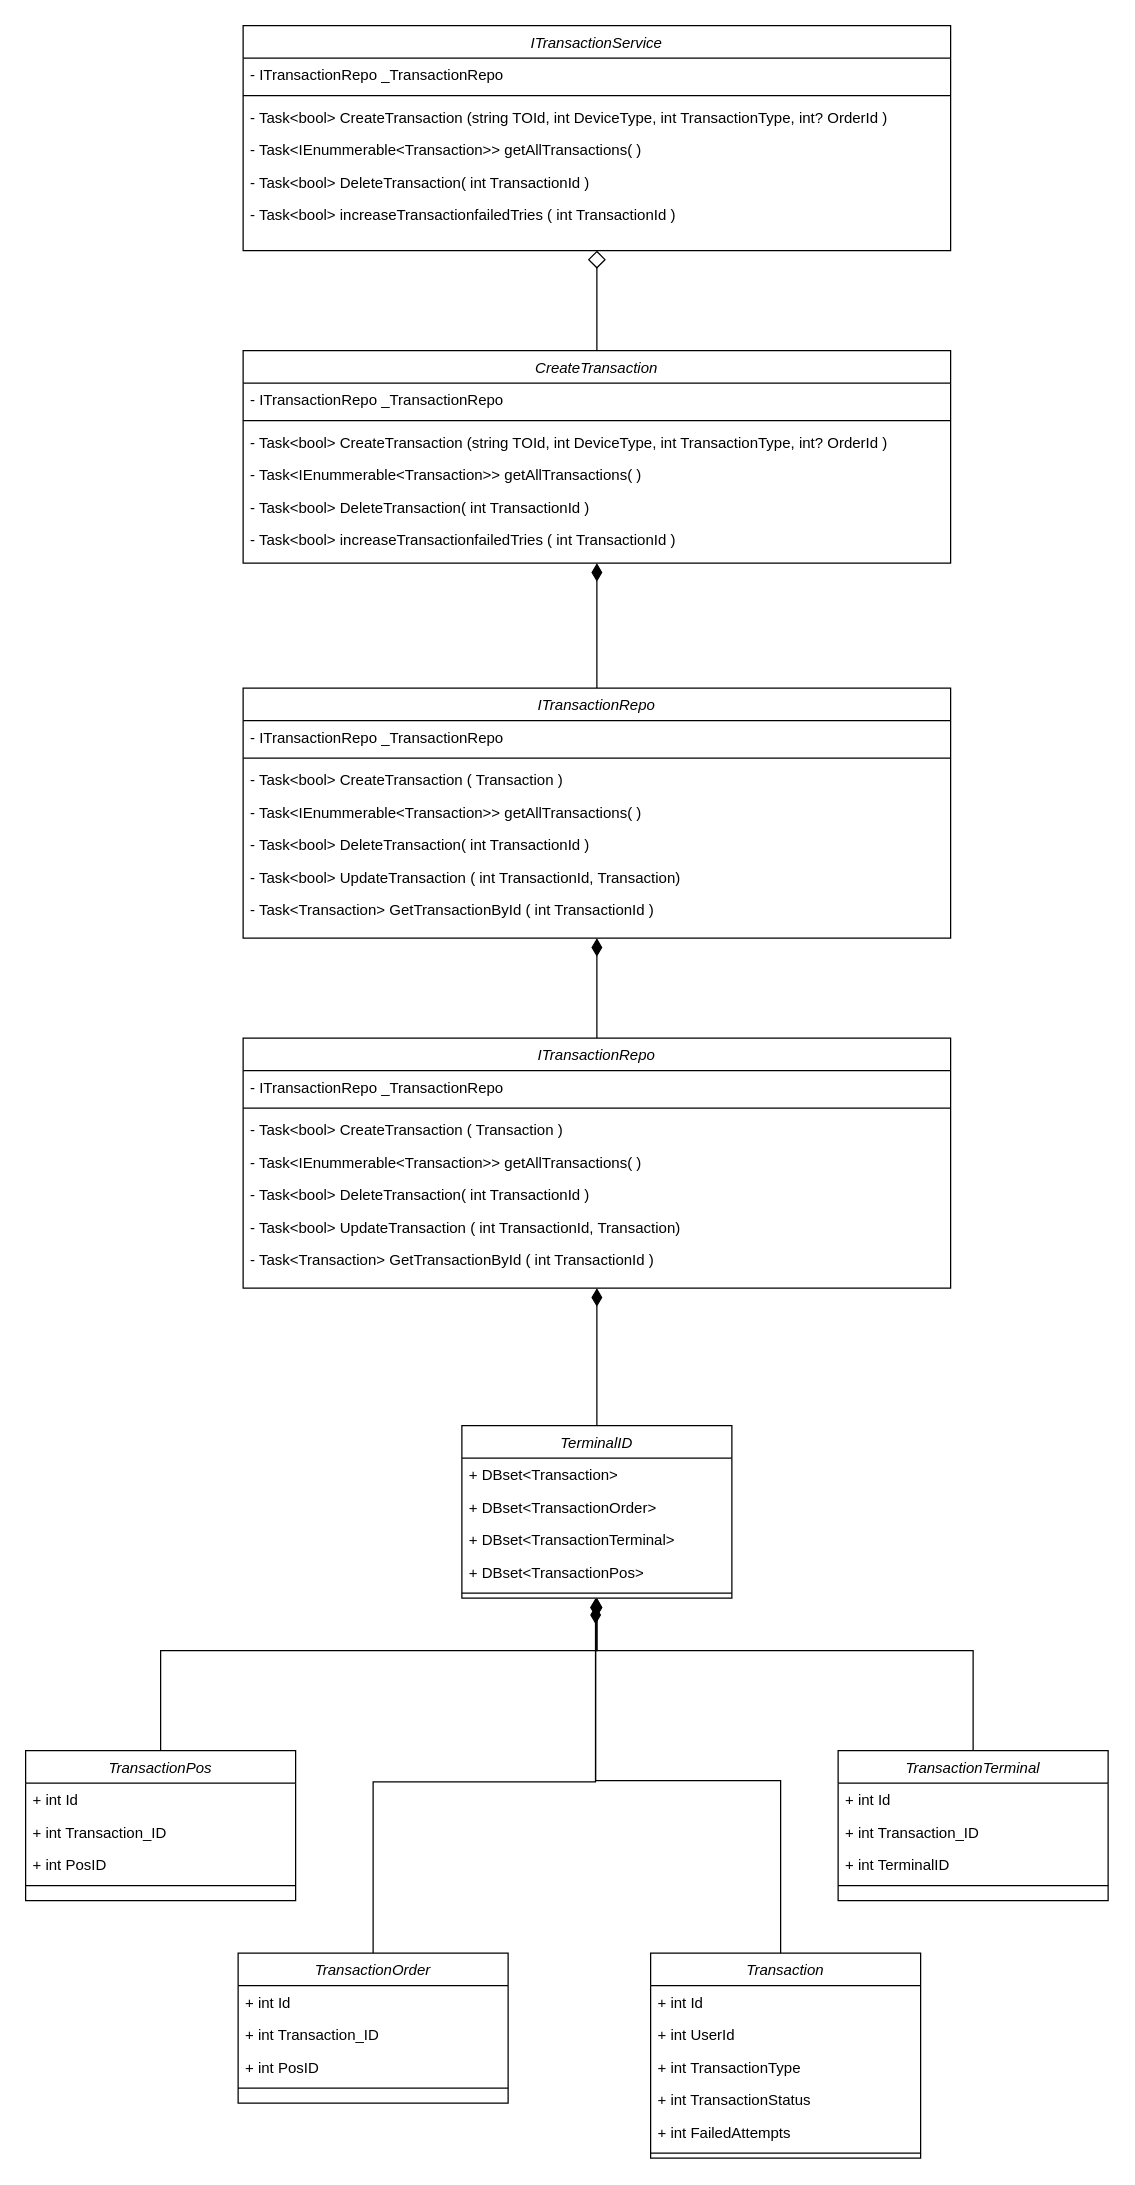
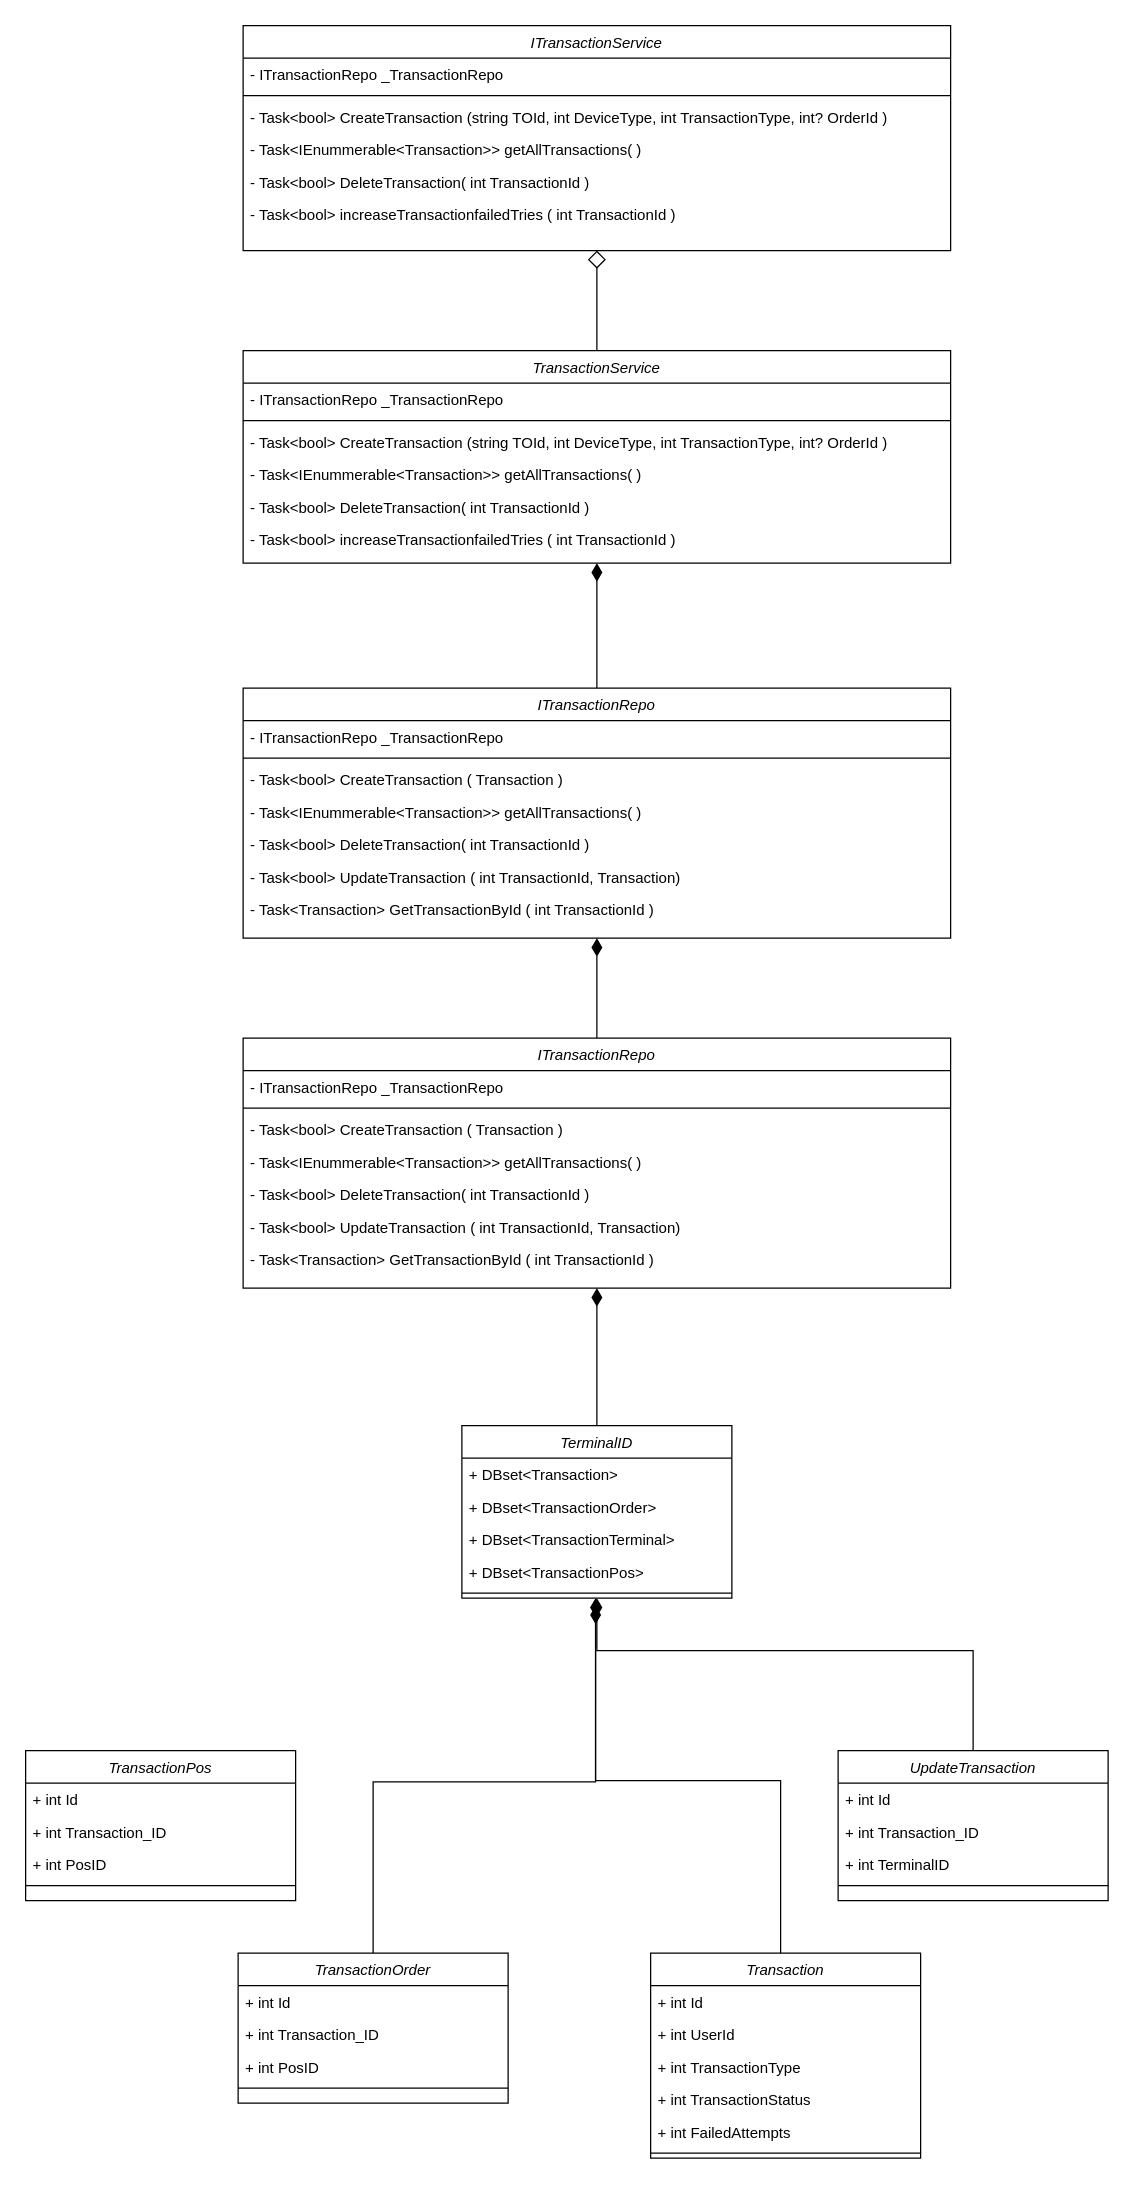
node "CreateTransaction": label "CreateTransaction" -> "TransactionService"
edge "TransactionPos" -> "TerminalID": removed
node "TransactionTerminal": label "TransactionTerminal" -> "UpdateTransaction"
